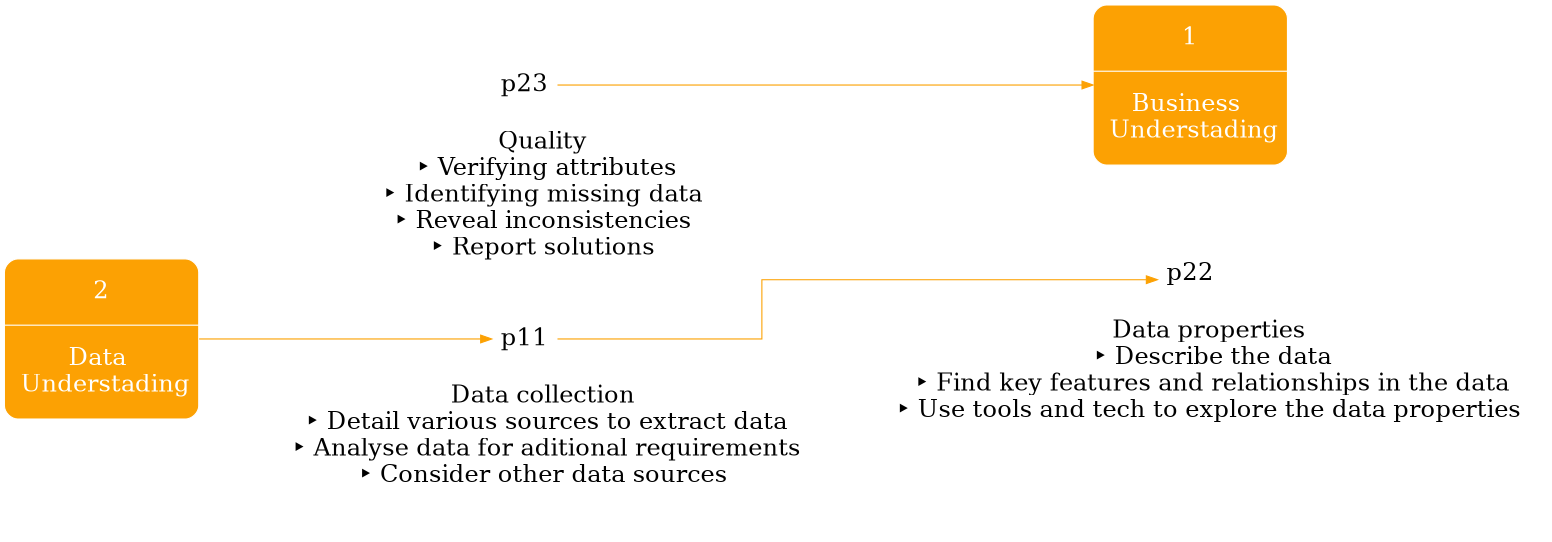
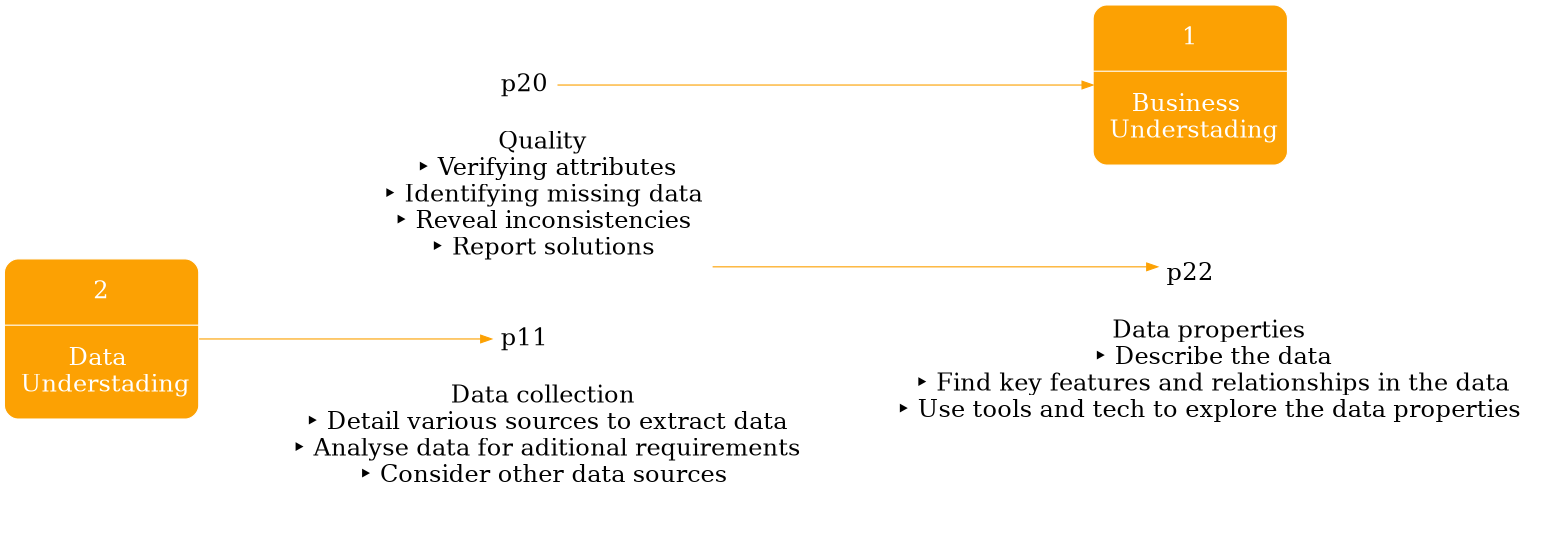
node "p23": label "p23" -> "p20"
edge "p11" -> "p22": now "Quality" -> "p22"
